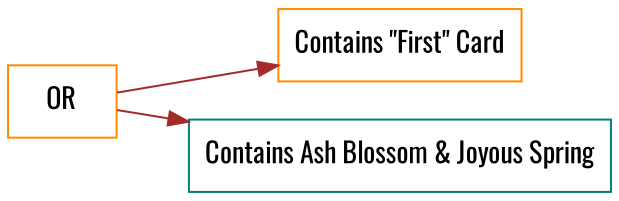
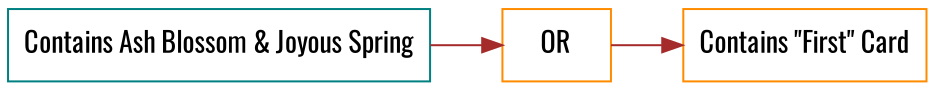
edge "OR" -> "Contains Ash Blossom & Joyous Spring": reversed
